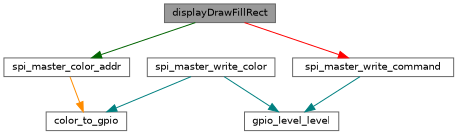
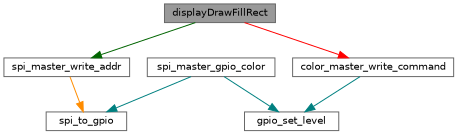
node "spi_master_color_addr": label "spi_master_color_addr" -> "spi_master_write_addr"
node "spi_master_write_color": label "spi_master_write_color" -> "spi_master_gpio_color"
node "spi_master_write_command": label "spi_master_write_command" -> "color_master_write_command"
node "color_to_gpio": label "color_to_gpio" -> "spi_to_gpio"
node "gpio_level_level": label "gpio_level_level" -> "gpio_set_level"
